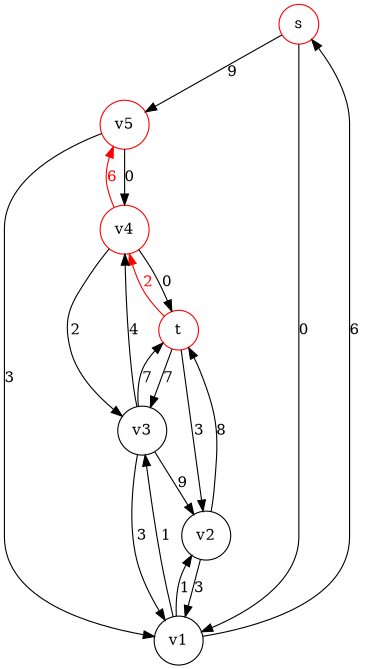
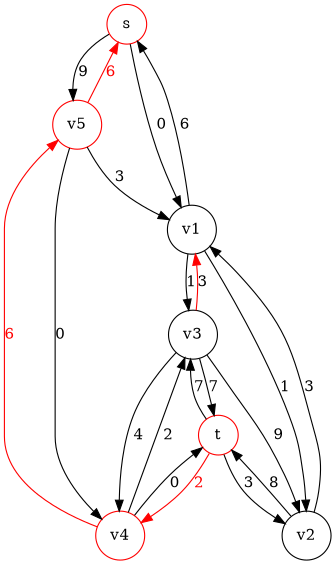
edge "v5" -> "s": added, label "6"
edge "v3" -> "v1": color black -> red
